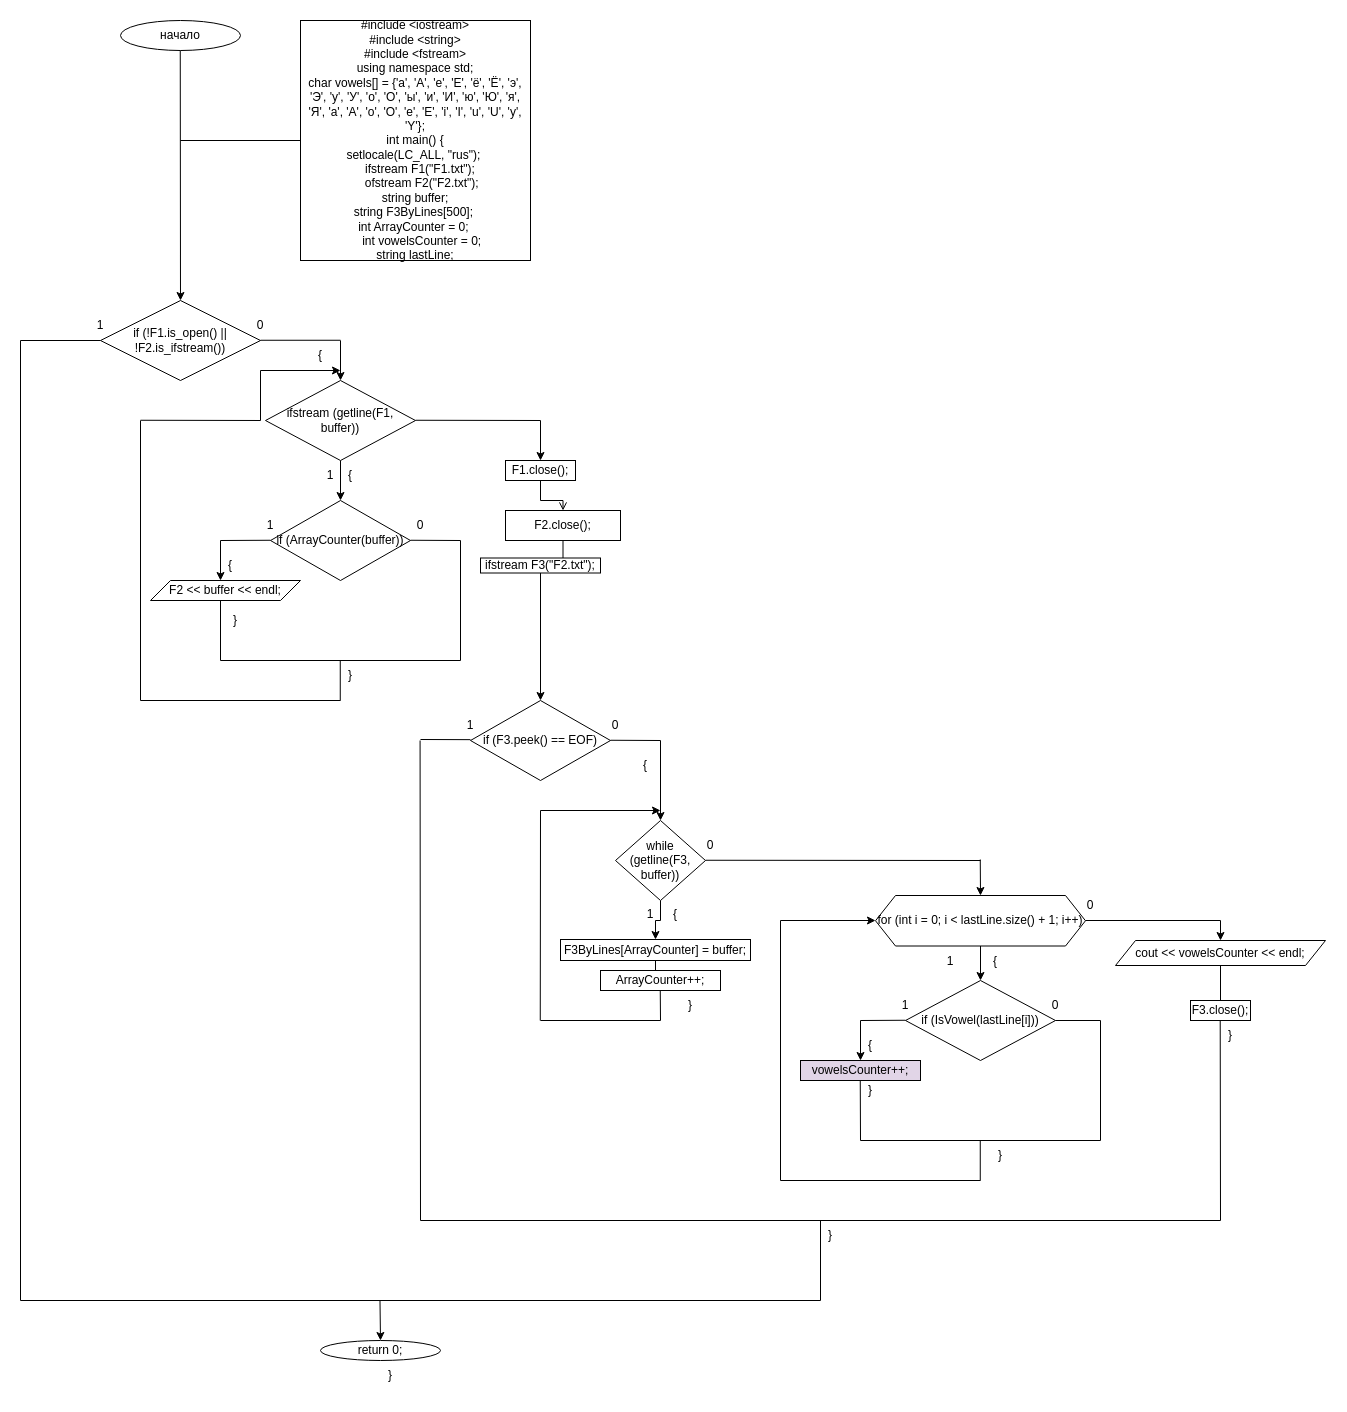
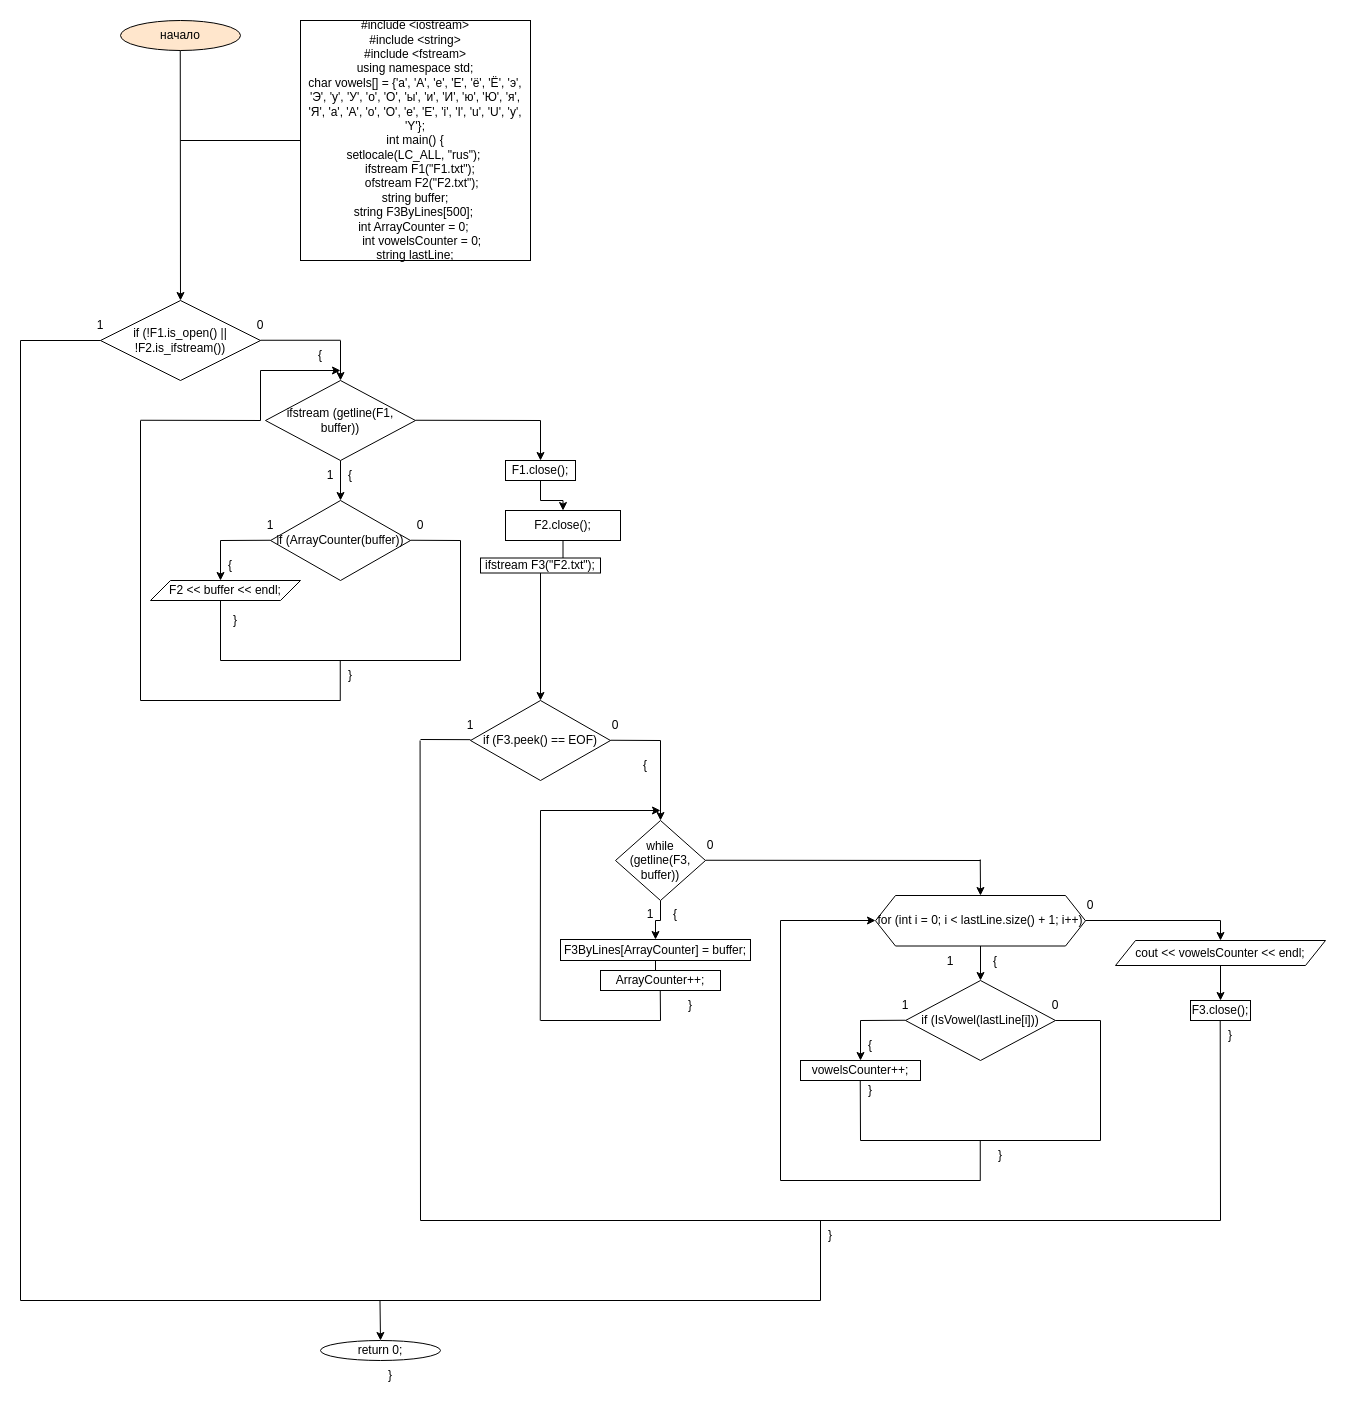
node "начало": fillcolor #ffffff -> #ffe6cc
edge "F1.close();" -> "F2.close();": arrowhead open -> classic
edge "cout << vowelsCounter << endl;" -- "F3.close();": arrowhead none -> classic
node "vowelsCounter++;": fillcolor #e1d5e7 -> #ffffff
